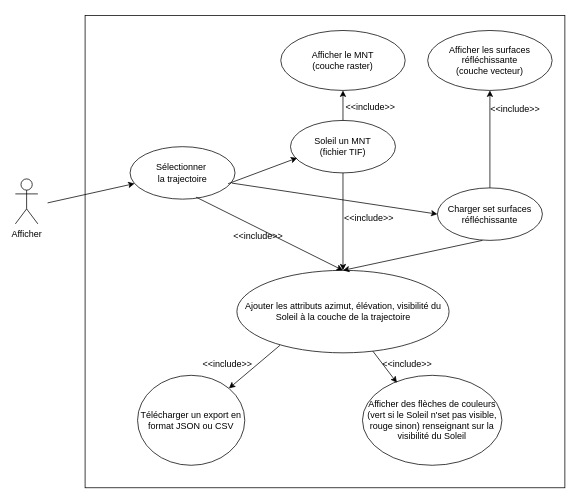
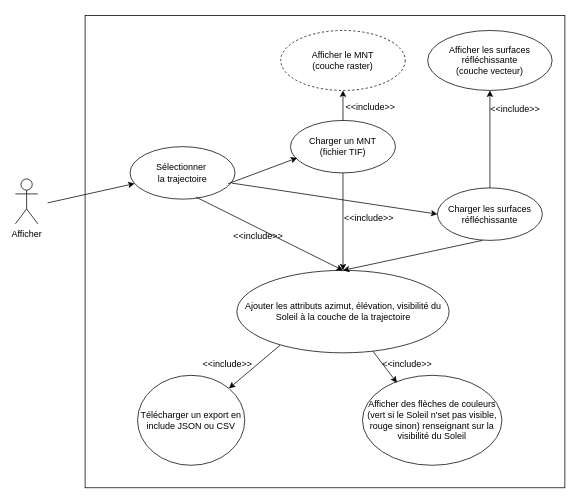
node "Afficher le MNT (couche raster)": style solid -> dashed
node "Soleil un MNT (fichier TIF)": label "Soleil un MNT (fichier TIF)" -> "Charger un MNT (fichier TIF)"
node "Charger set surfaces réfléchissante": label "Charger set surfaces réfléchissante" -> "Charger les surfaces réfléchissante"
node "Télécharger un export en format JSON ou CSV": label "Télécharger un export en format JSON ou CSV" -> "Télécharger un export en include JSON ou CSV"
